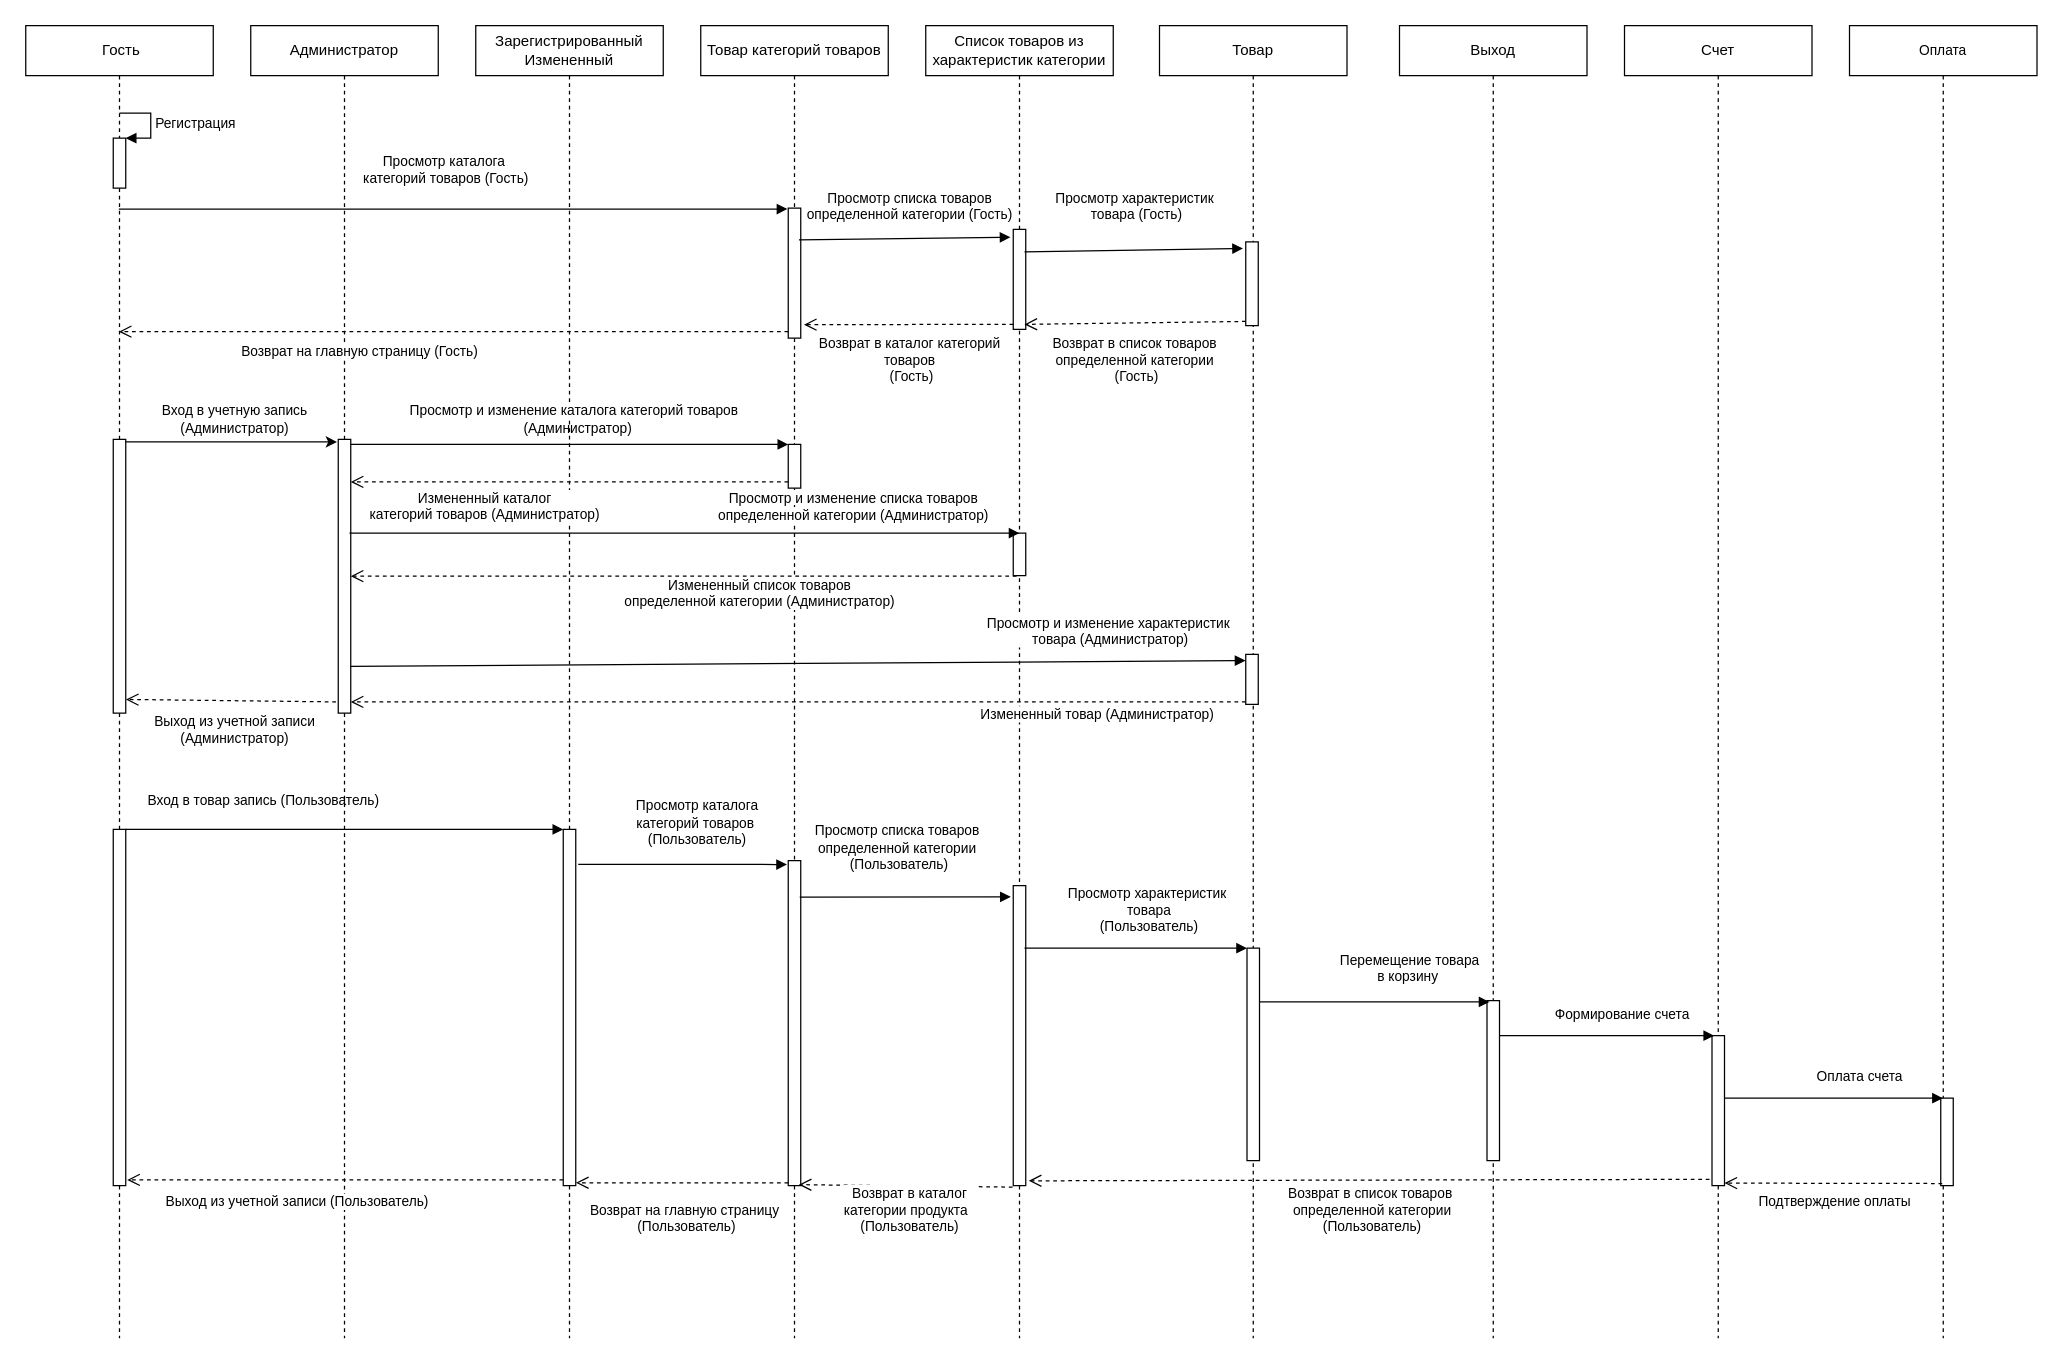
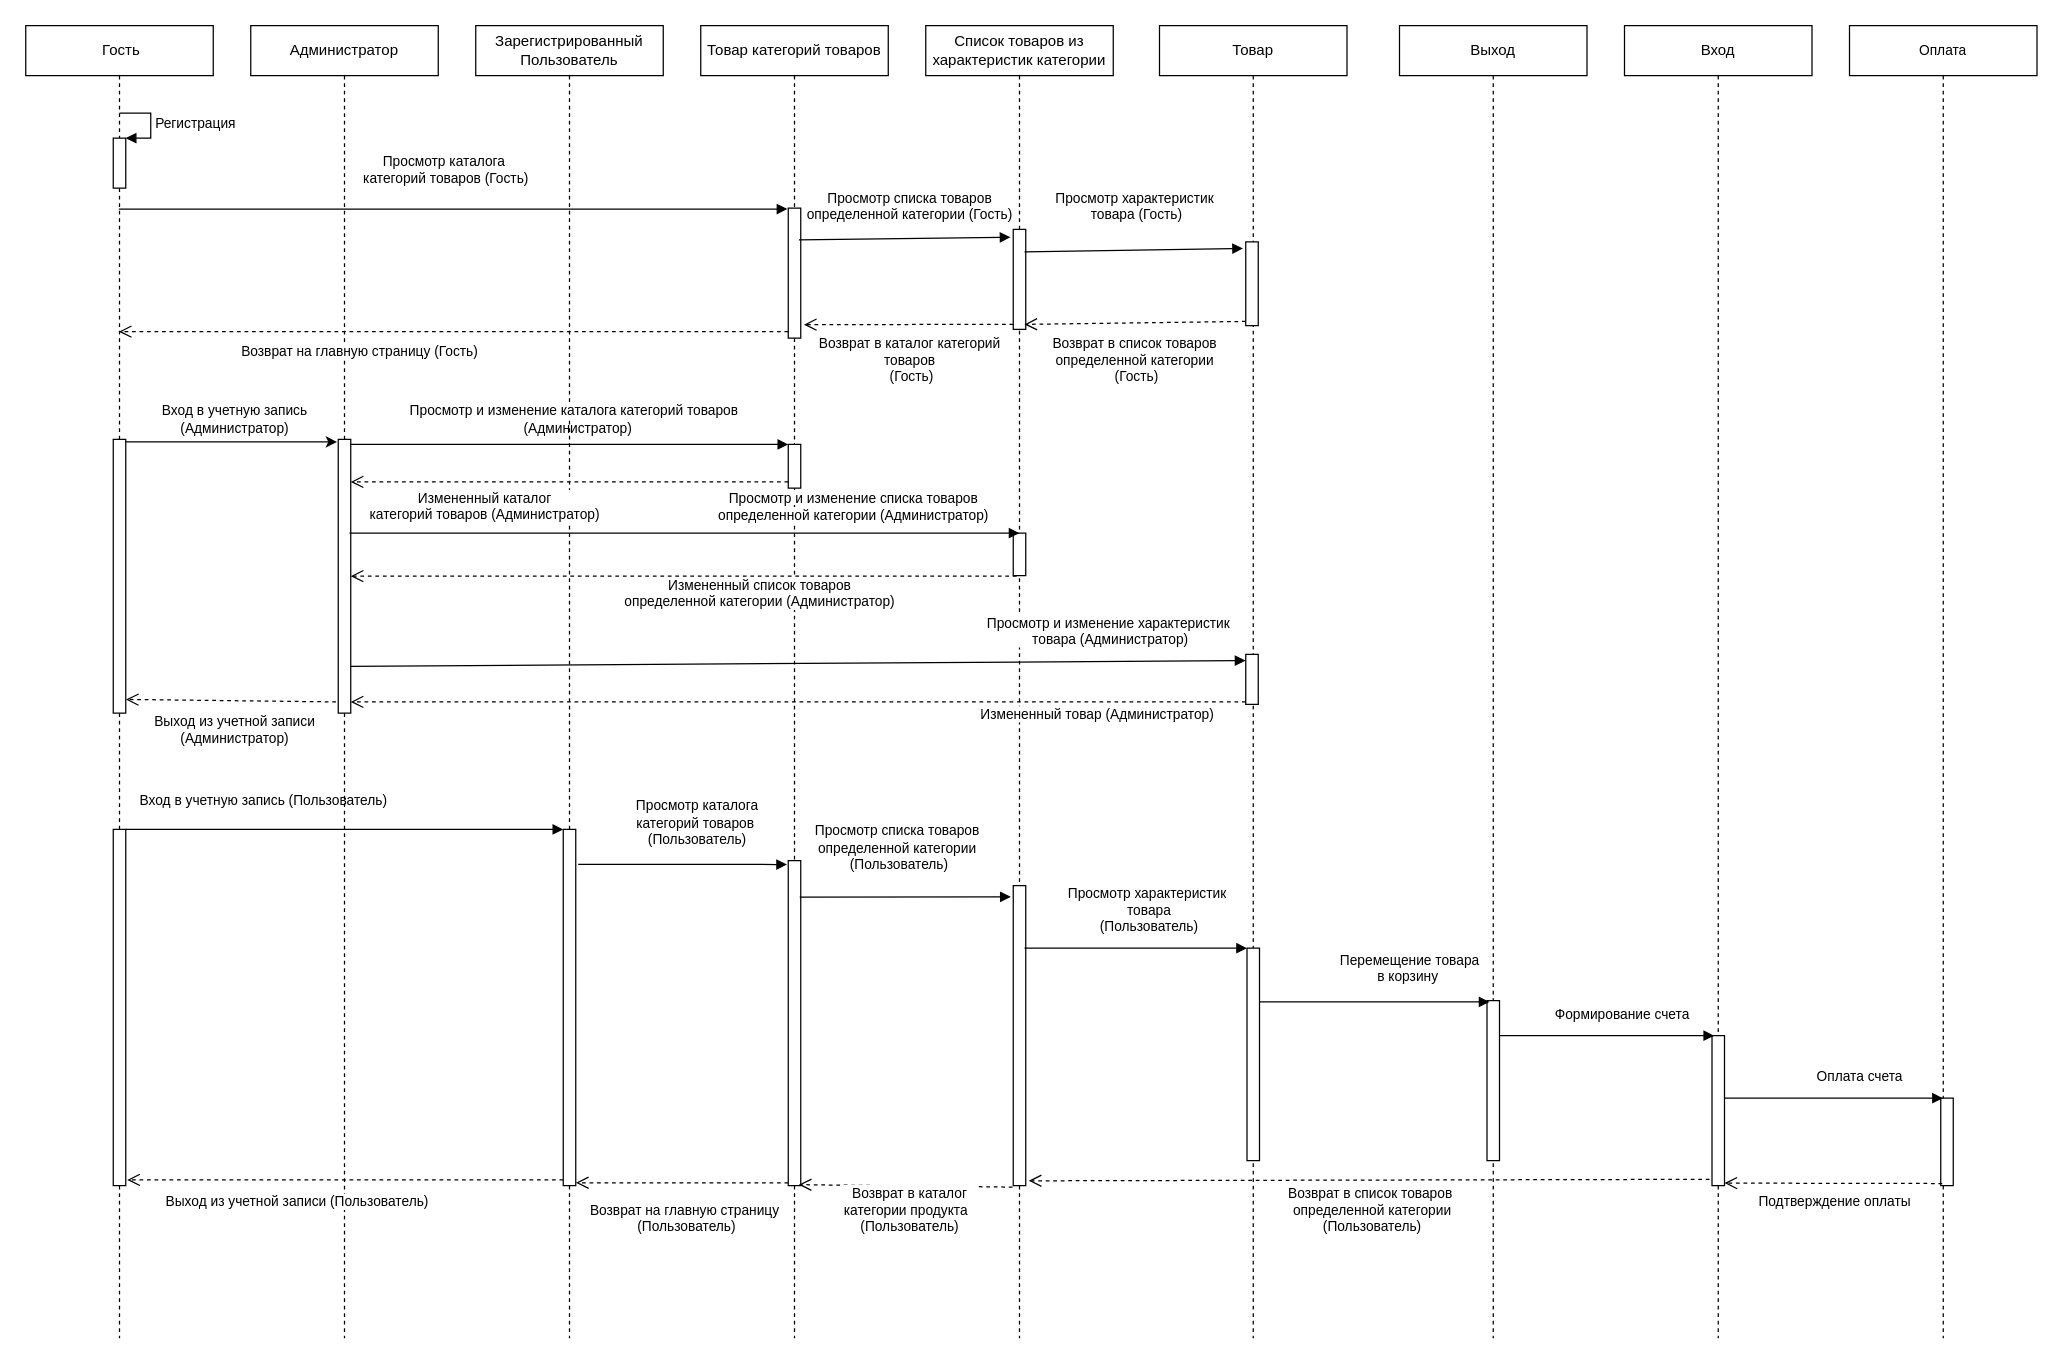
node "Зарегистрированный Измененный": label "Зарегистрированный Измененный" -> "Зарегистрированный Пользователь"
node "Счет": label "Счет" -> "Вход"
node "Вход в товар запись (Пользователь)": label "Вход в товар запись (Пользователь)" -> "Вход в учетную запись (Пользователь)"
